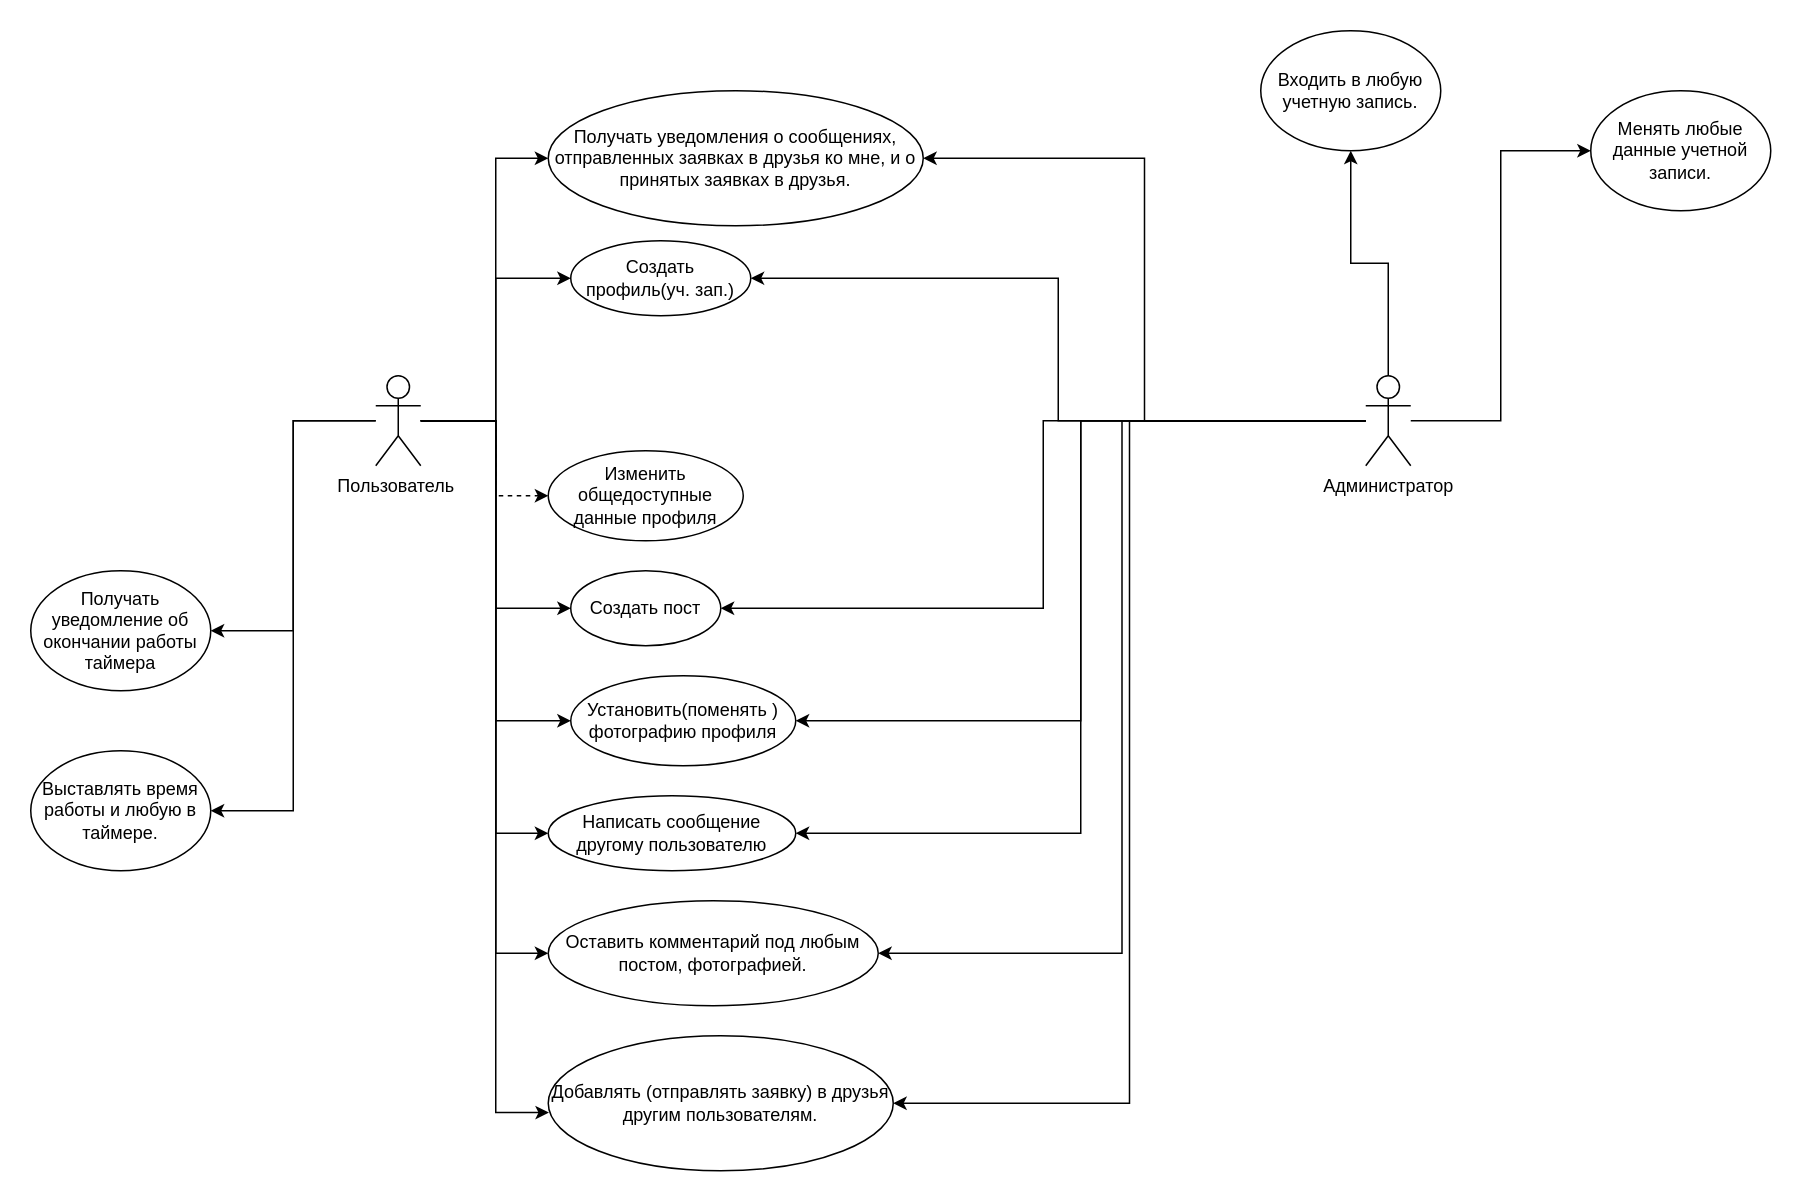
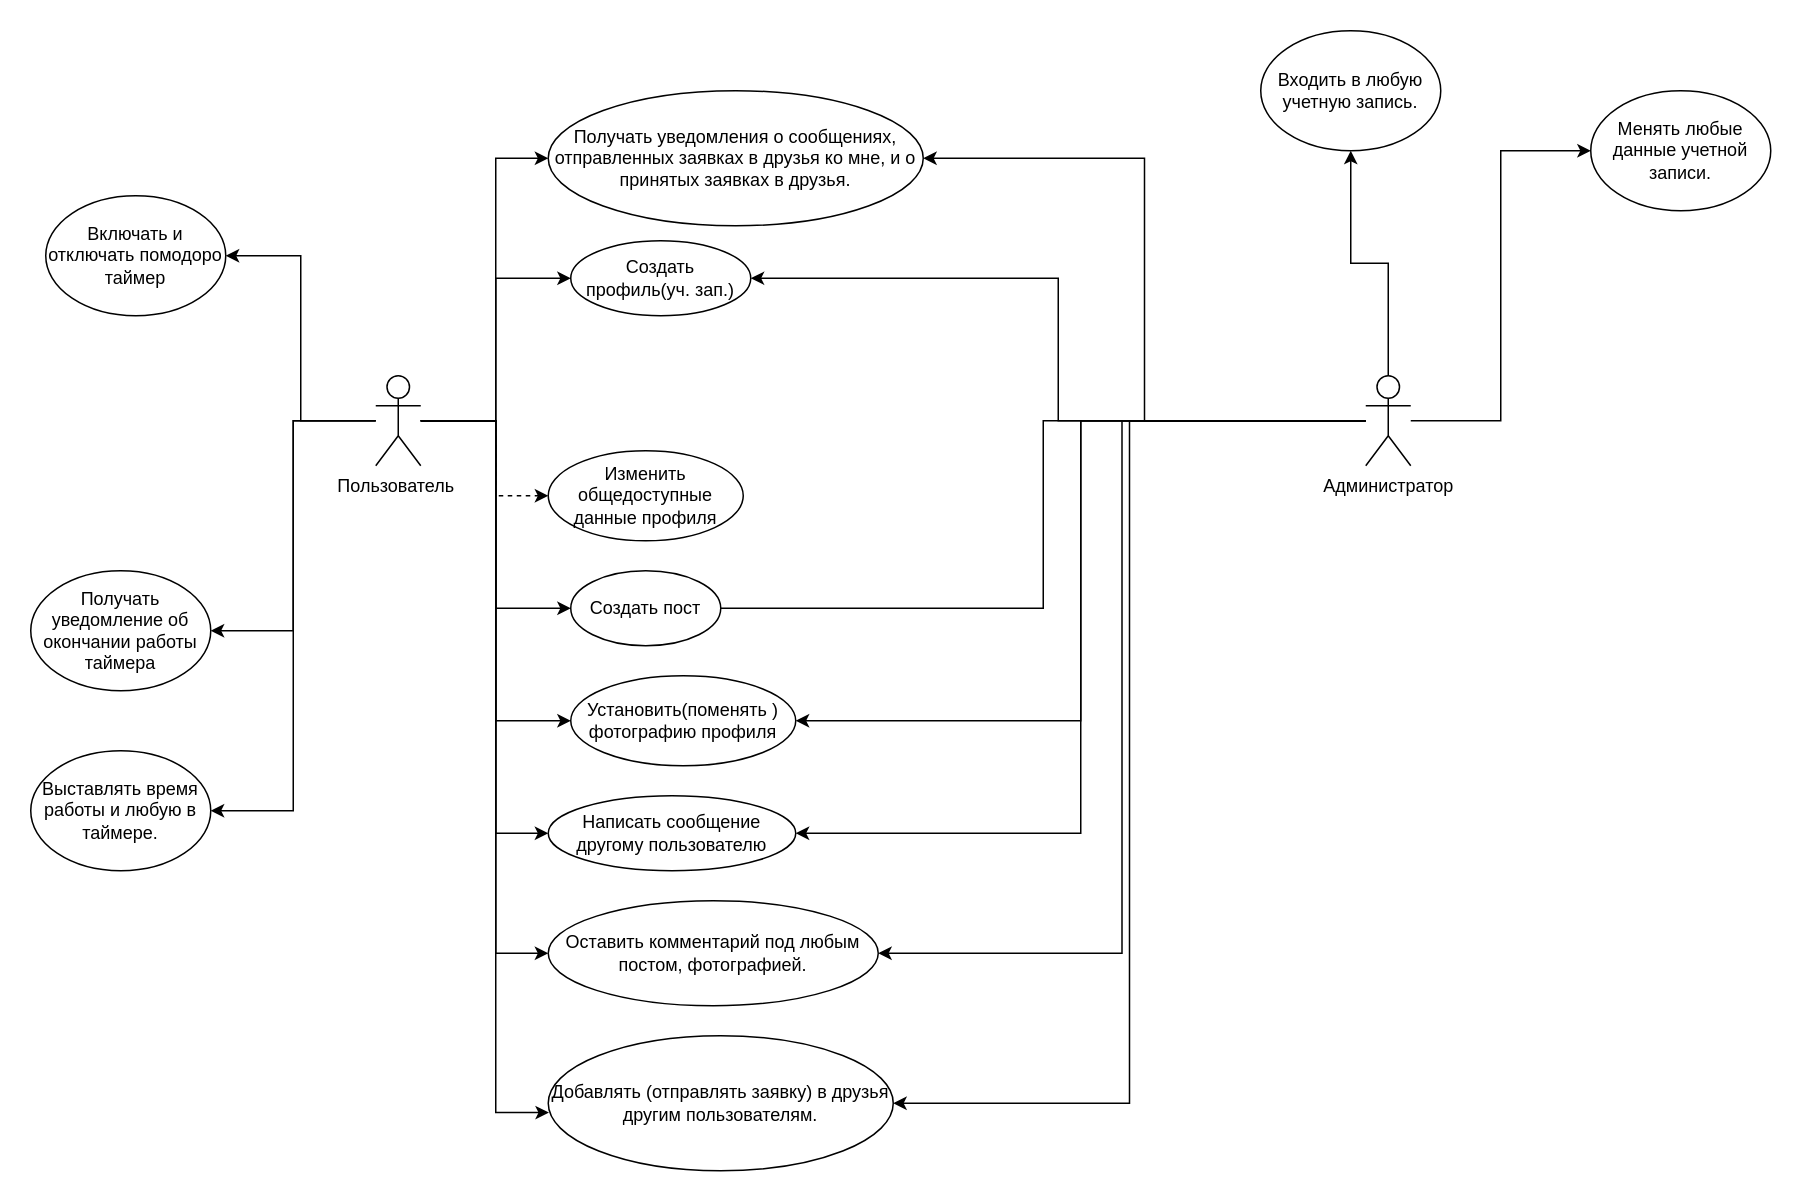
node "Включать и отключать помодоро таймер": added
edge "Пользователь" -> "Включать и отключать помодоро таймер": added
edge "Администратор" -> "Создать пост": arrowhead classic -> none
